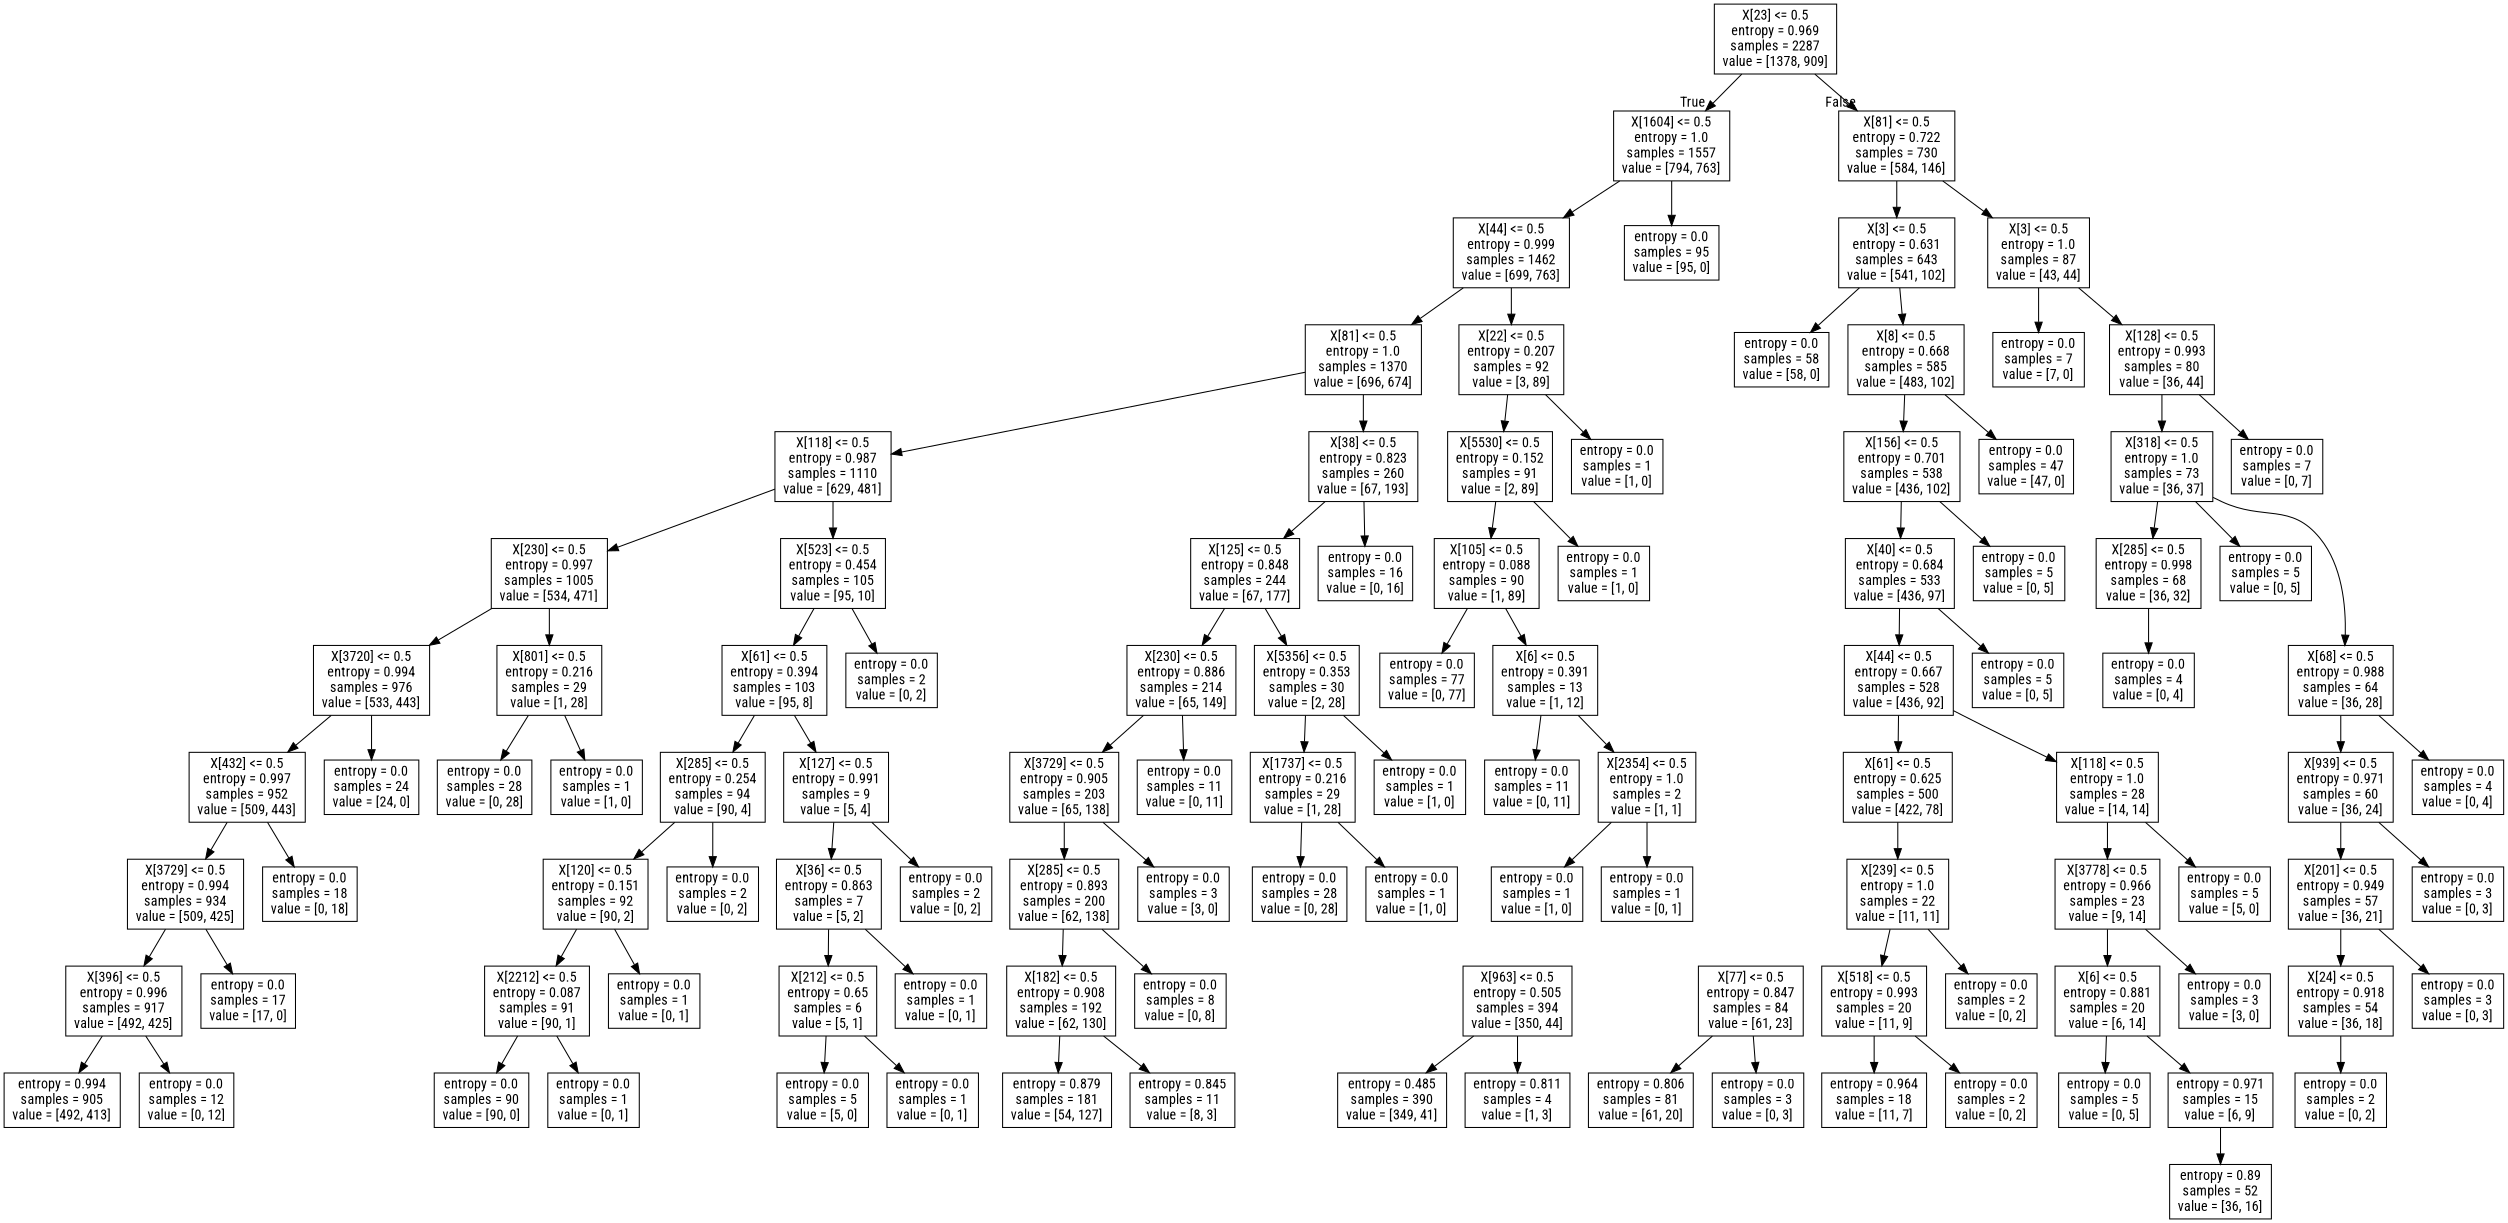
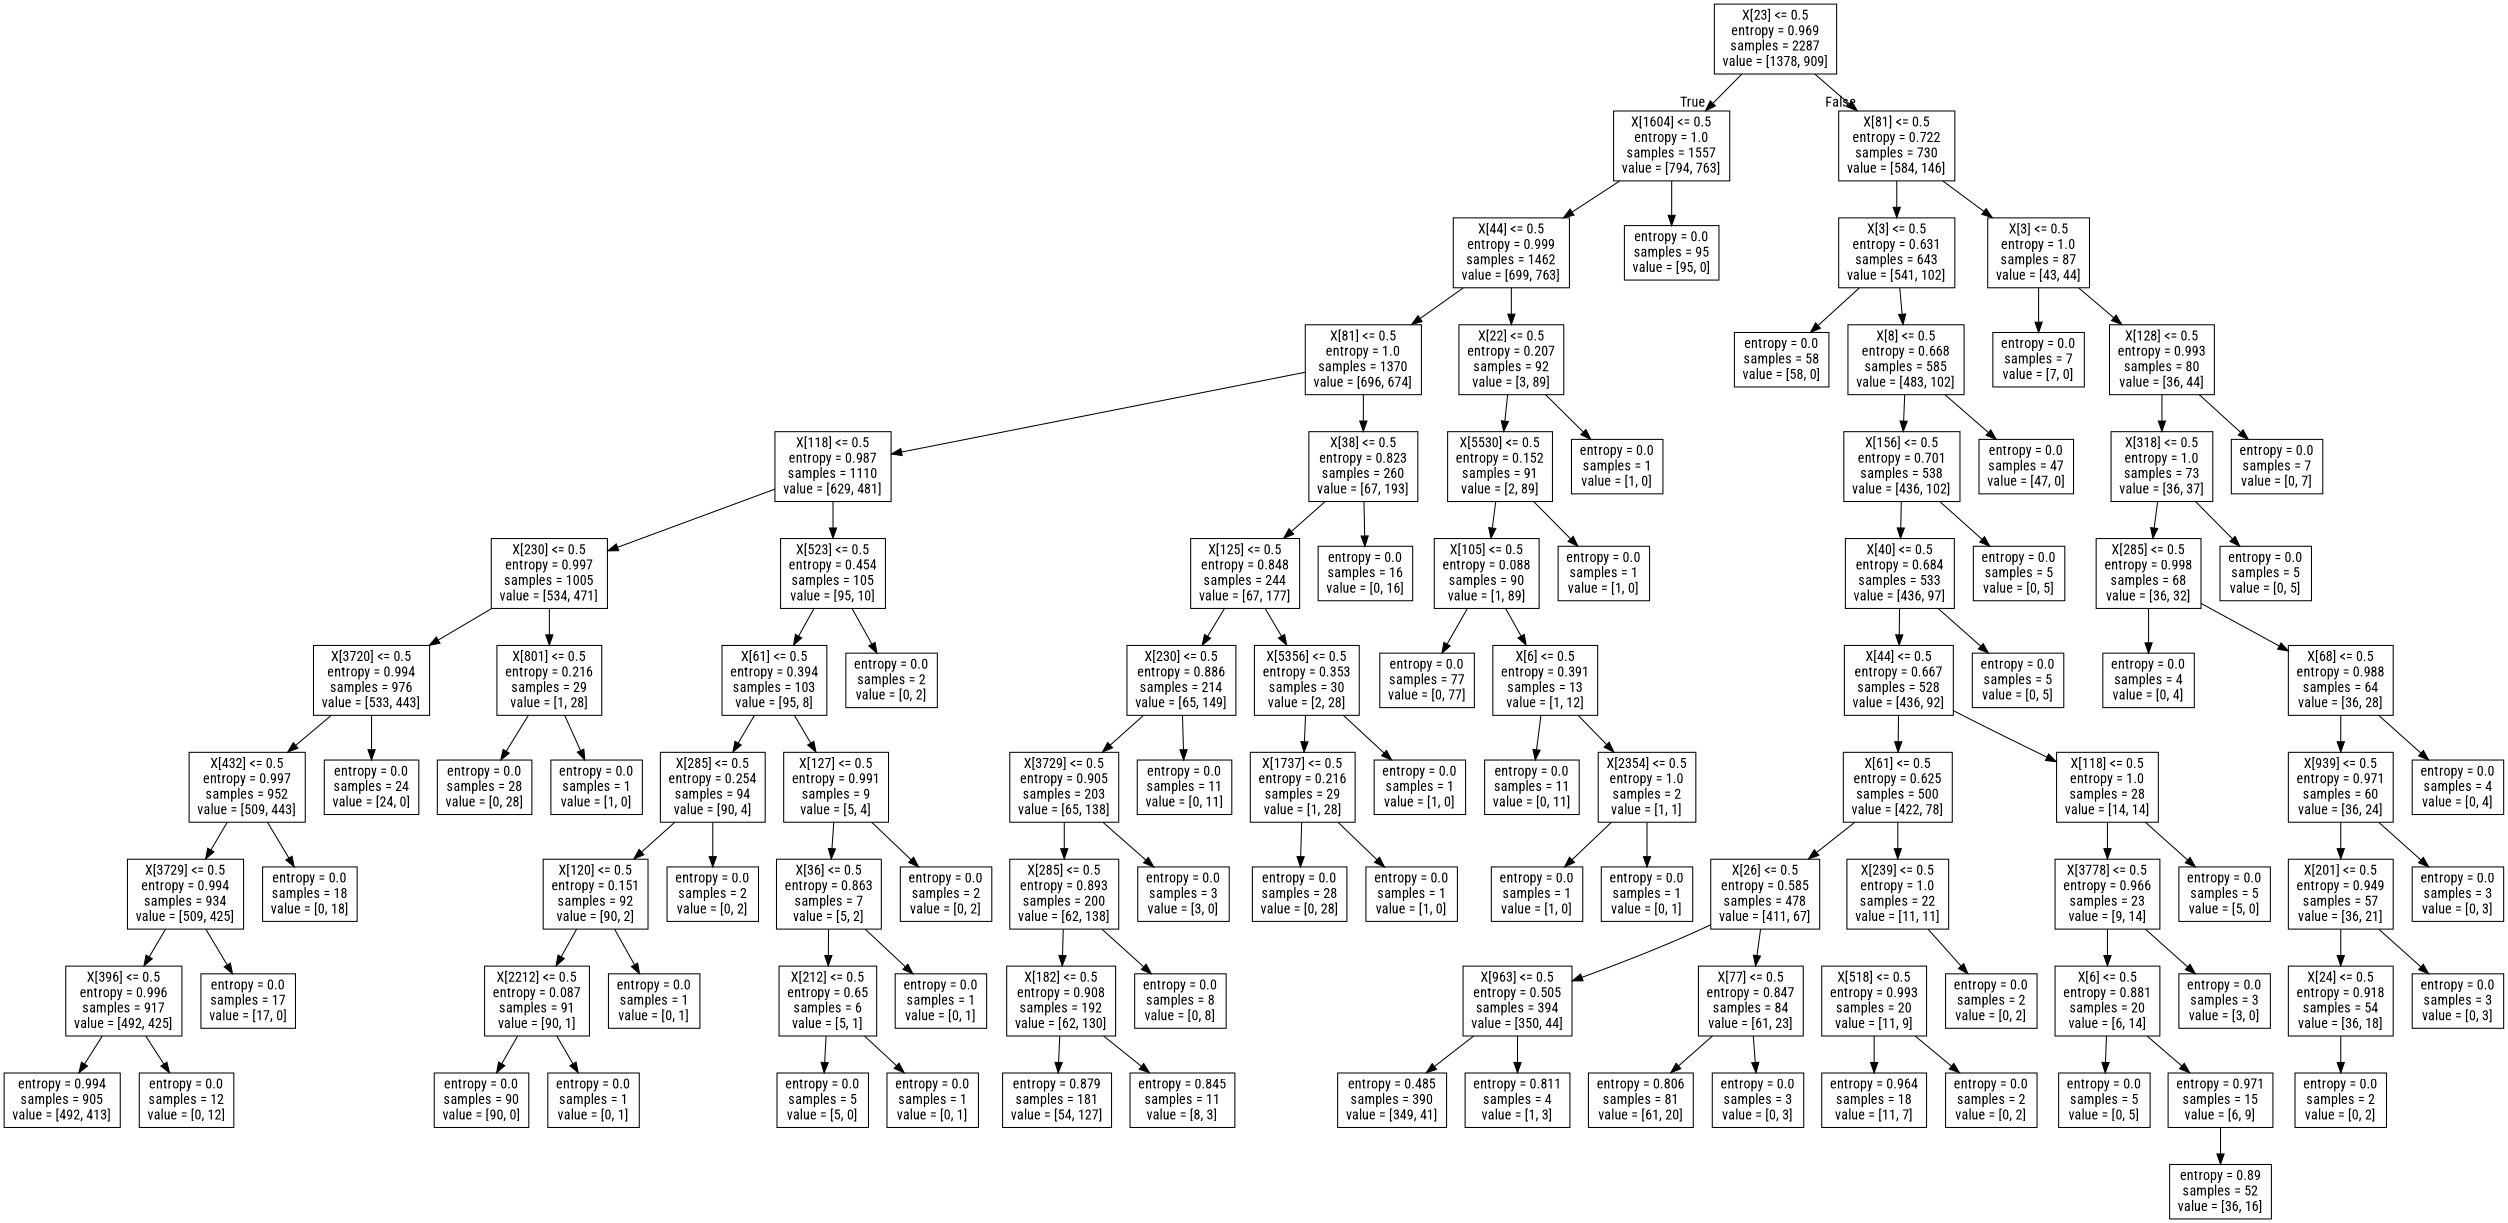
edge "X[318] <= 0.5 entropy = 1.0 samples = 73 value = [36, 37]" -> "X[68] <= 0.5 entropy = 0.988 samples = 64 value = [36, 28]": now "X[285] <= 0.5 entropy = 0.998 samples = 68 value = [36, 32]" -> "X[68] <= 0.5 entropy = 0.988 samples = 64 value = [36, 28]"
node "X[26] <= 0.5 entropy = 0.585 samples = 478 value = [411, 67]": added
edge "X[239] <= 0.5 entropy = 1.0 samples = 22 value = [11, 11]" -> "X[518] <= 0.5 entropy = 0.993 samples = 20 value = [11, 9]": removed
